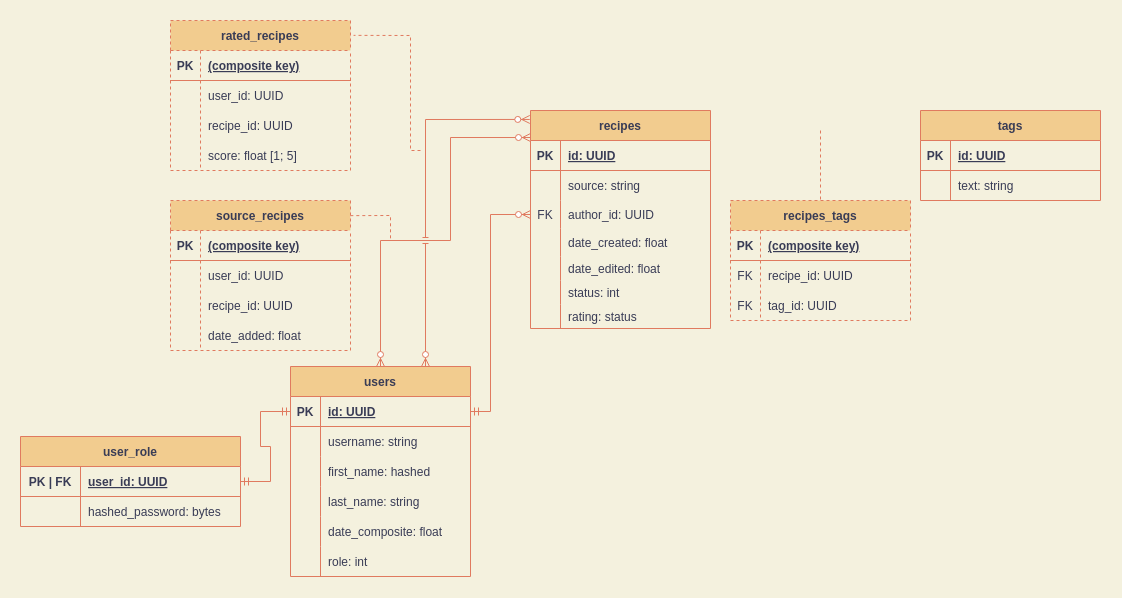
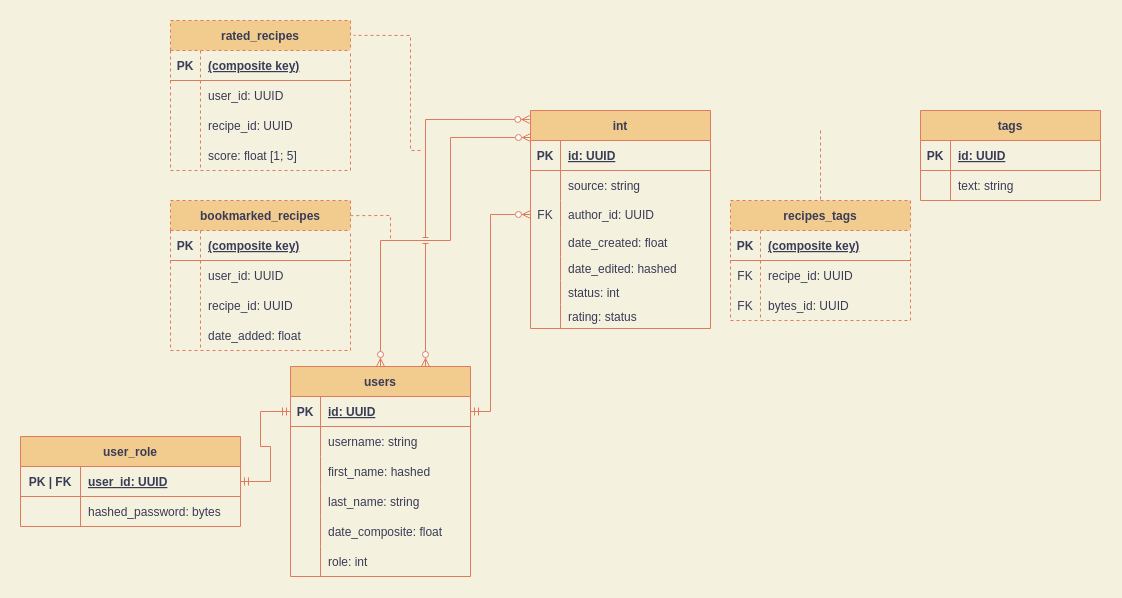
node "recipes": label "recipes" -> "int"
node "source_recipes": label "source_recipes" -> "bookmarked_recipes"
node "date_edited: float": label "date_edited: float" -> "date_edited: hashed"
node "tag_id: UUID": label "tag_id: UUID" -> "bytes_id: UUID"
